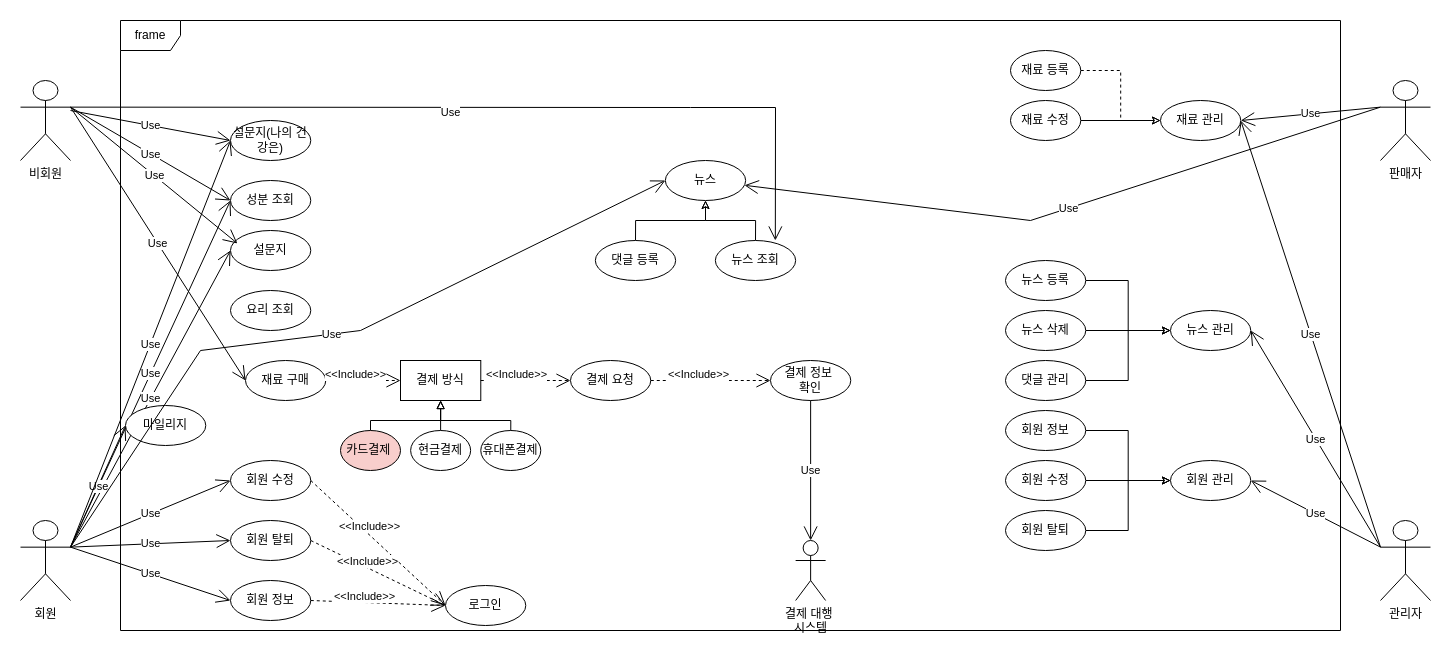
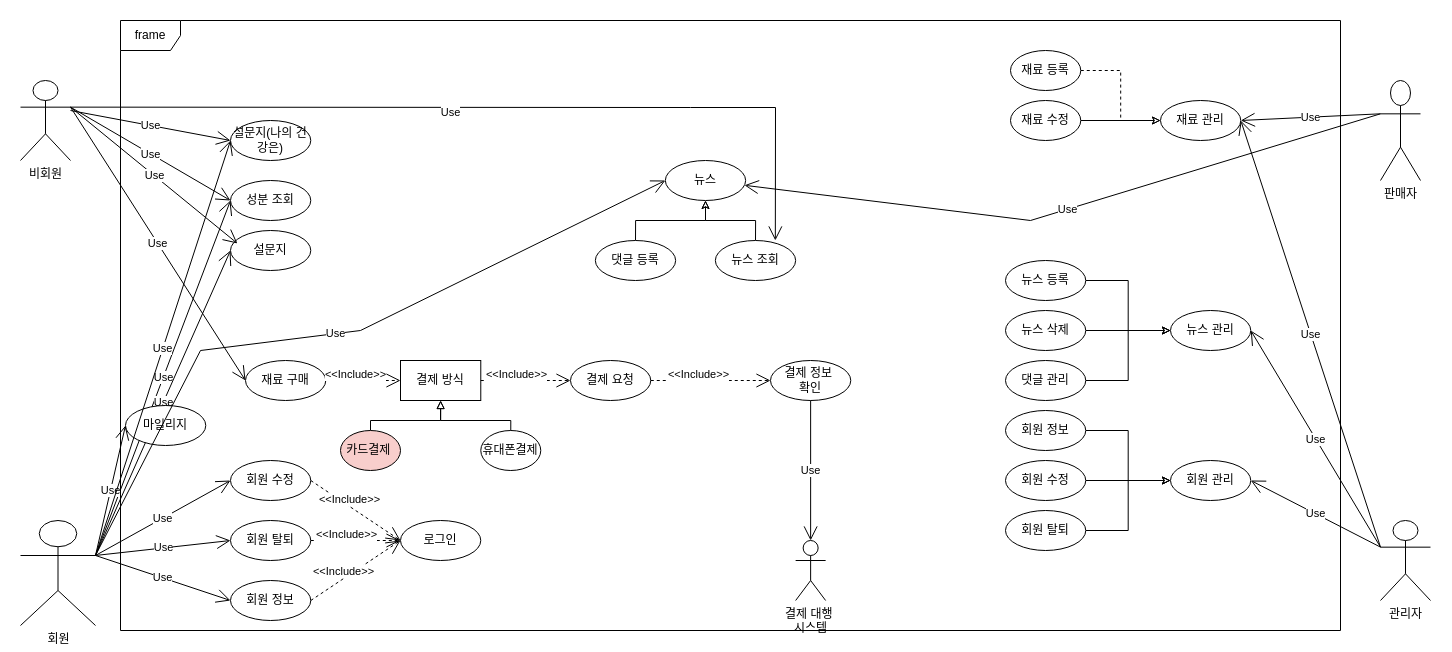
node "판매자": size 50x80 -> 40x100
node "요리 조회": removed
edge "현금결제" -> "결제 방식": removed
node "현금결제": removed
node "회원": size 50x80 -> 75x105
node "로그인": moved (486, 606) -> (441, 541)
